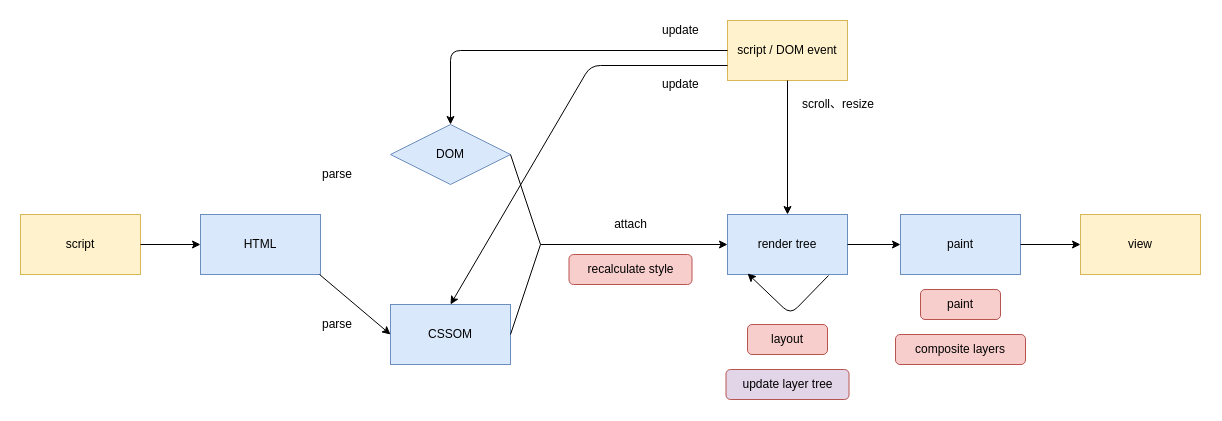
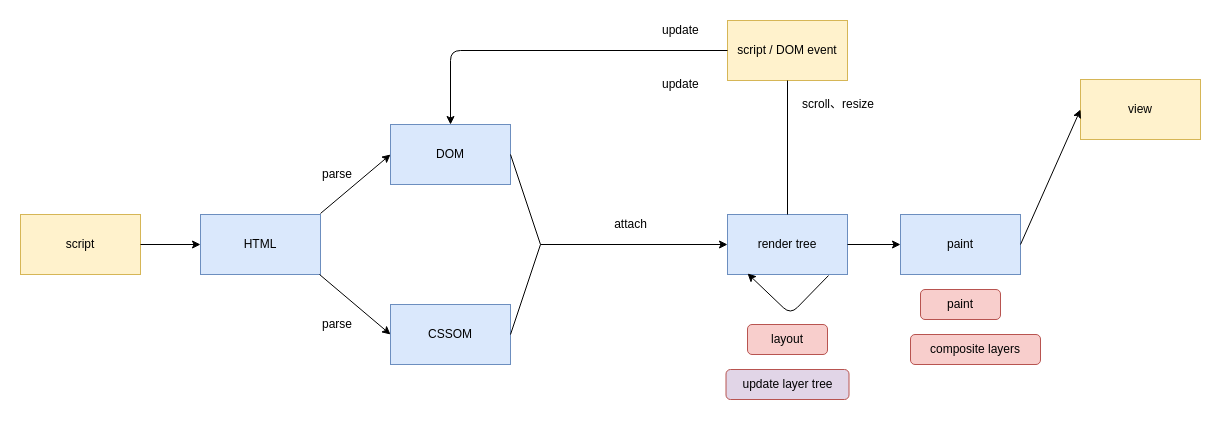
edge "script / DOM event" -> "CSSOM": removed
node "DOM": shape diamond -> rectangle
edge "HTML" -> "DOM": added
edge "script / DOM event" -> "render tree": arrowhead classic -> none
node "view": moved (1141, 245) -> (1141, 110)
node "recalculate style": removed
node "composite layers": moved (961, 350) -> (976, 350)
